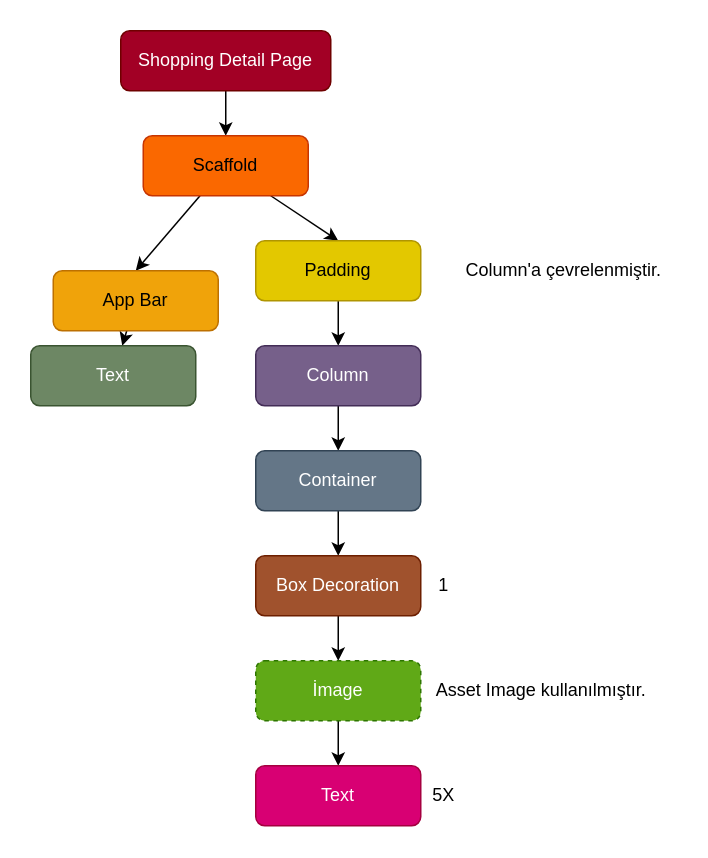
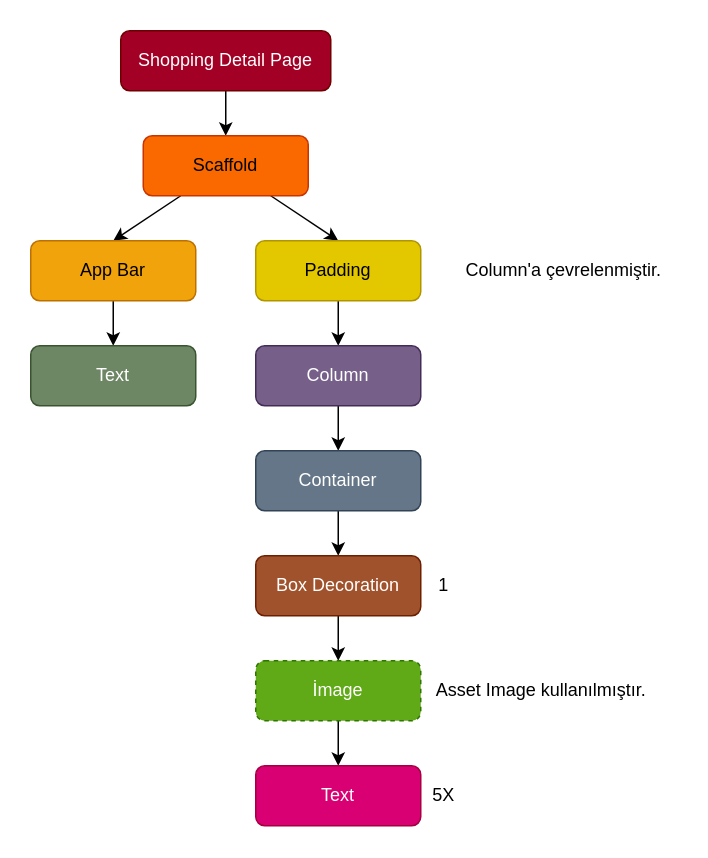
node "App Bar": moved (136, 301) -> (113, 271)
